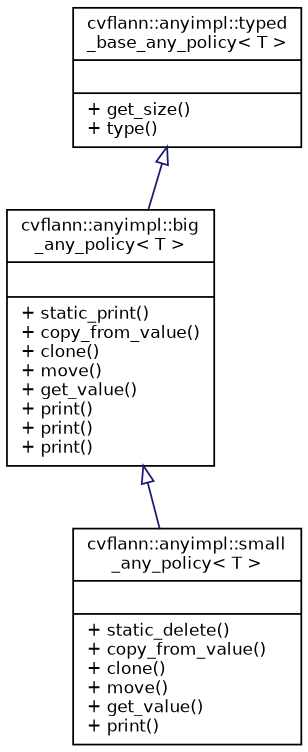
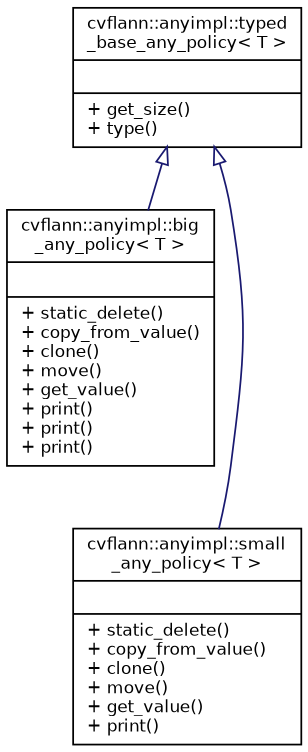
node "cvflann::anyimpl::big": text "+ static_print()" -> "+ static_delete()"
edge "cvflann::anyimpl::small" -> "cvflann::anyimpl::big": now "cvflann::anyimpl::small" -> "cvflann::anyimpl::typed"
